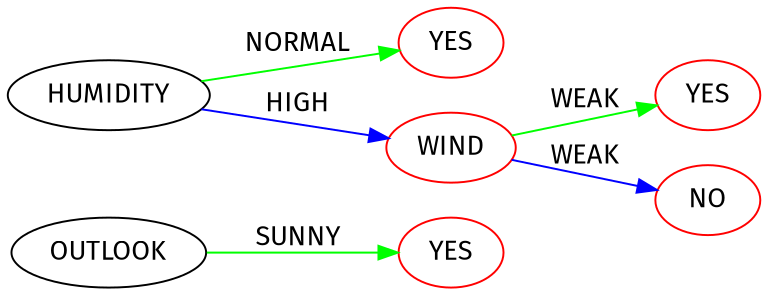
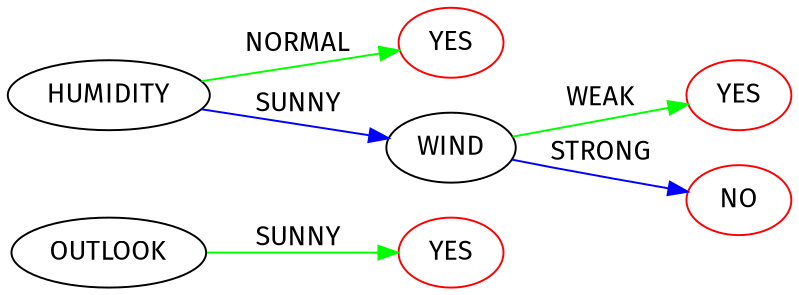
edge "HUMIDITY" -> "WIND": label "HIGH" -> "SUNNY"
node "WIND": color red -> black
edge "WIND" -> "NO": label "WEAK" -> "STRONG"
